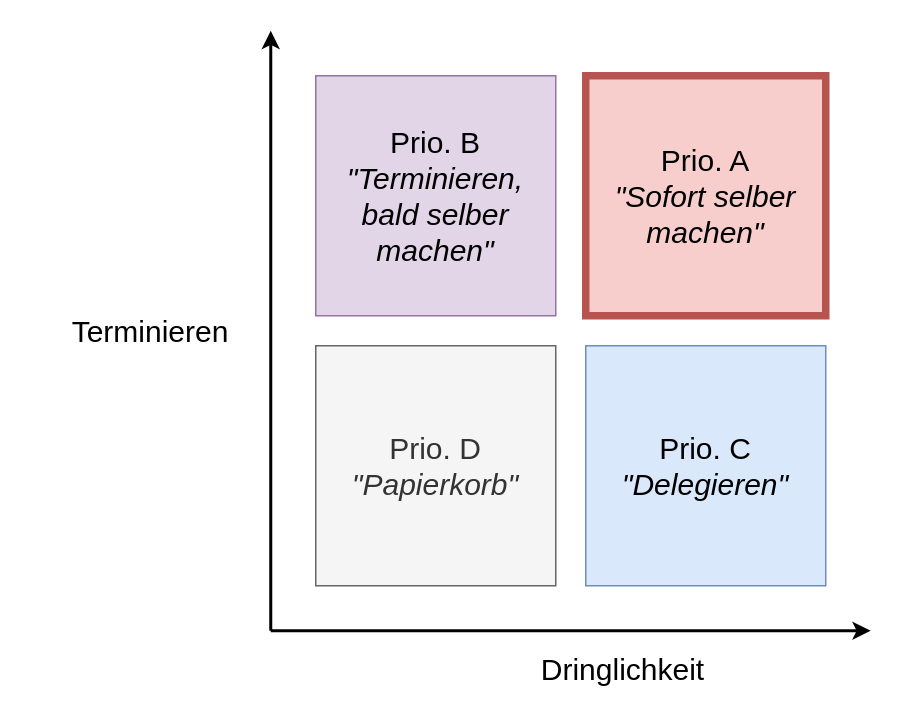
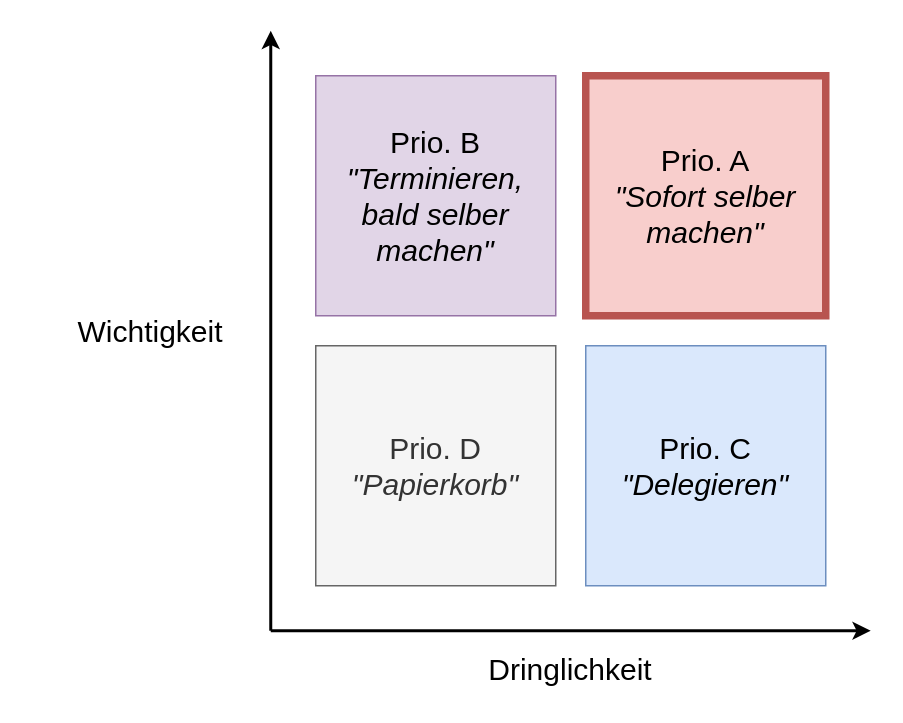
node "Terminieren": label "Terminieren" -> "Wichtigkeit"
node "Dringlichkeit": moved (623, 668) -> (571, 668)
